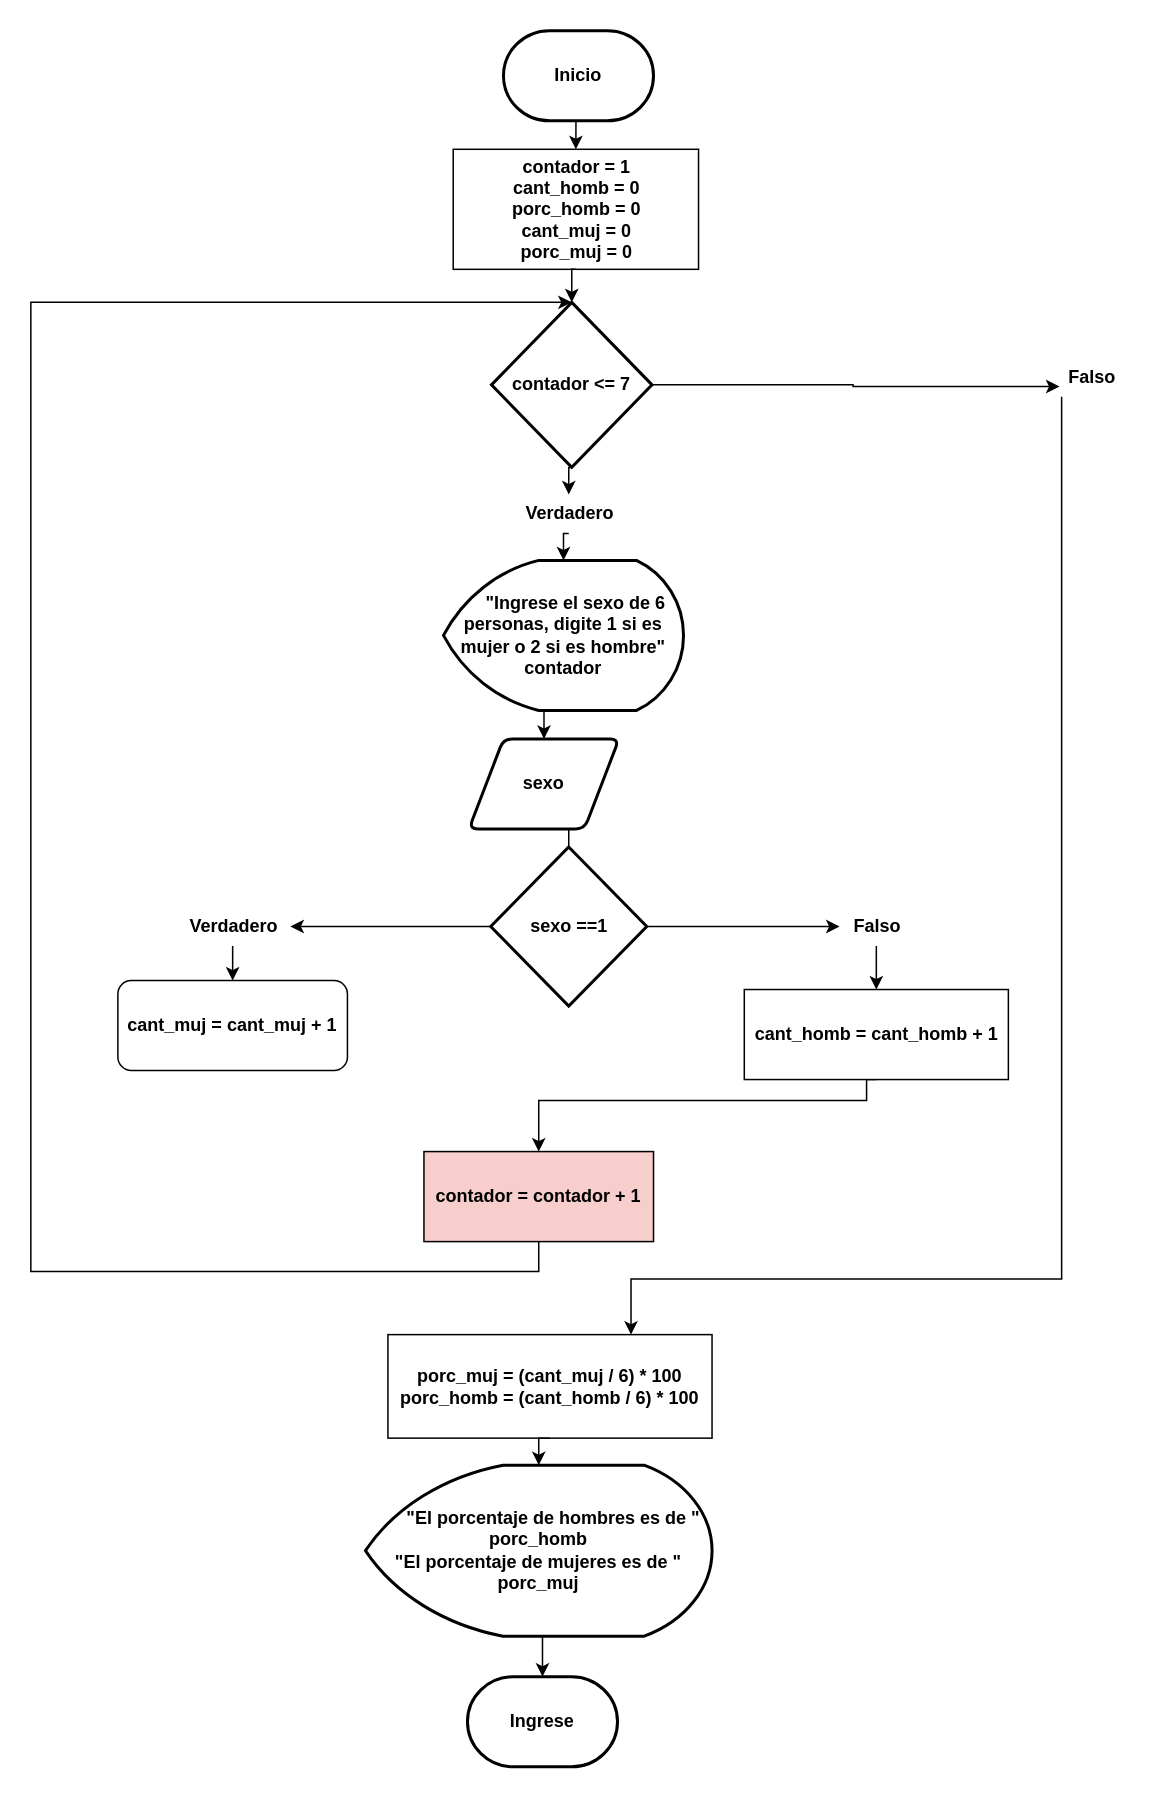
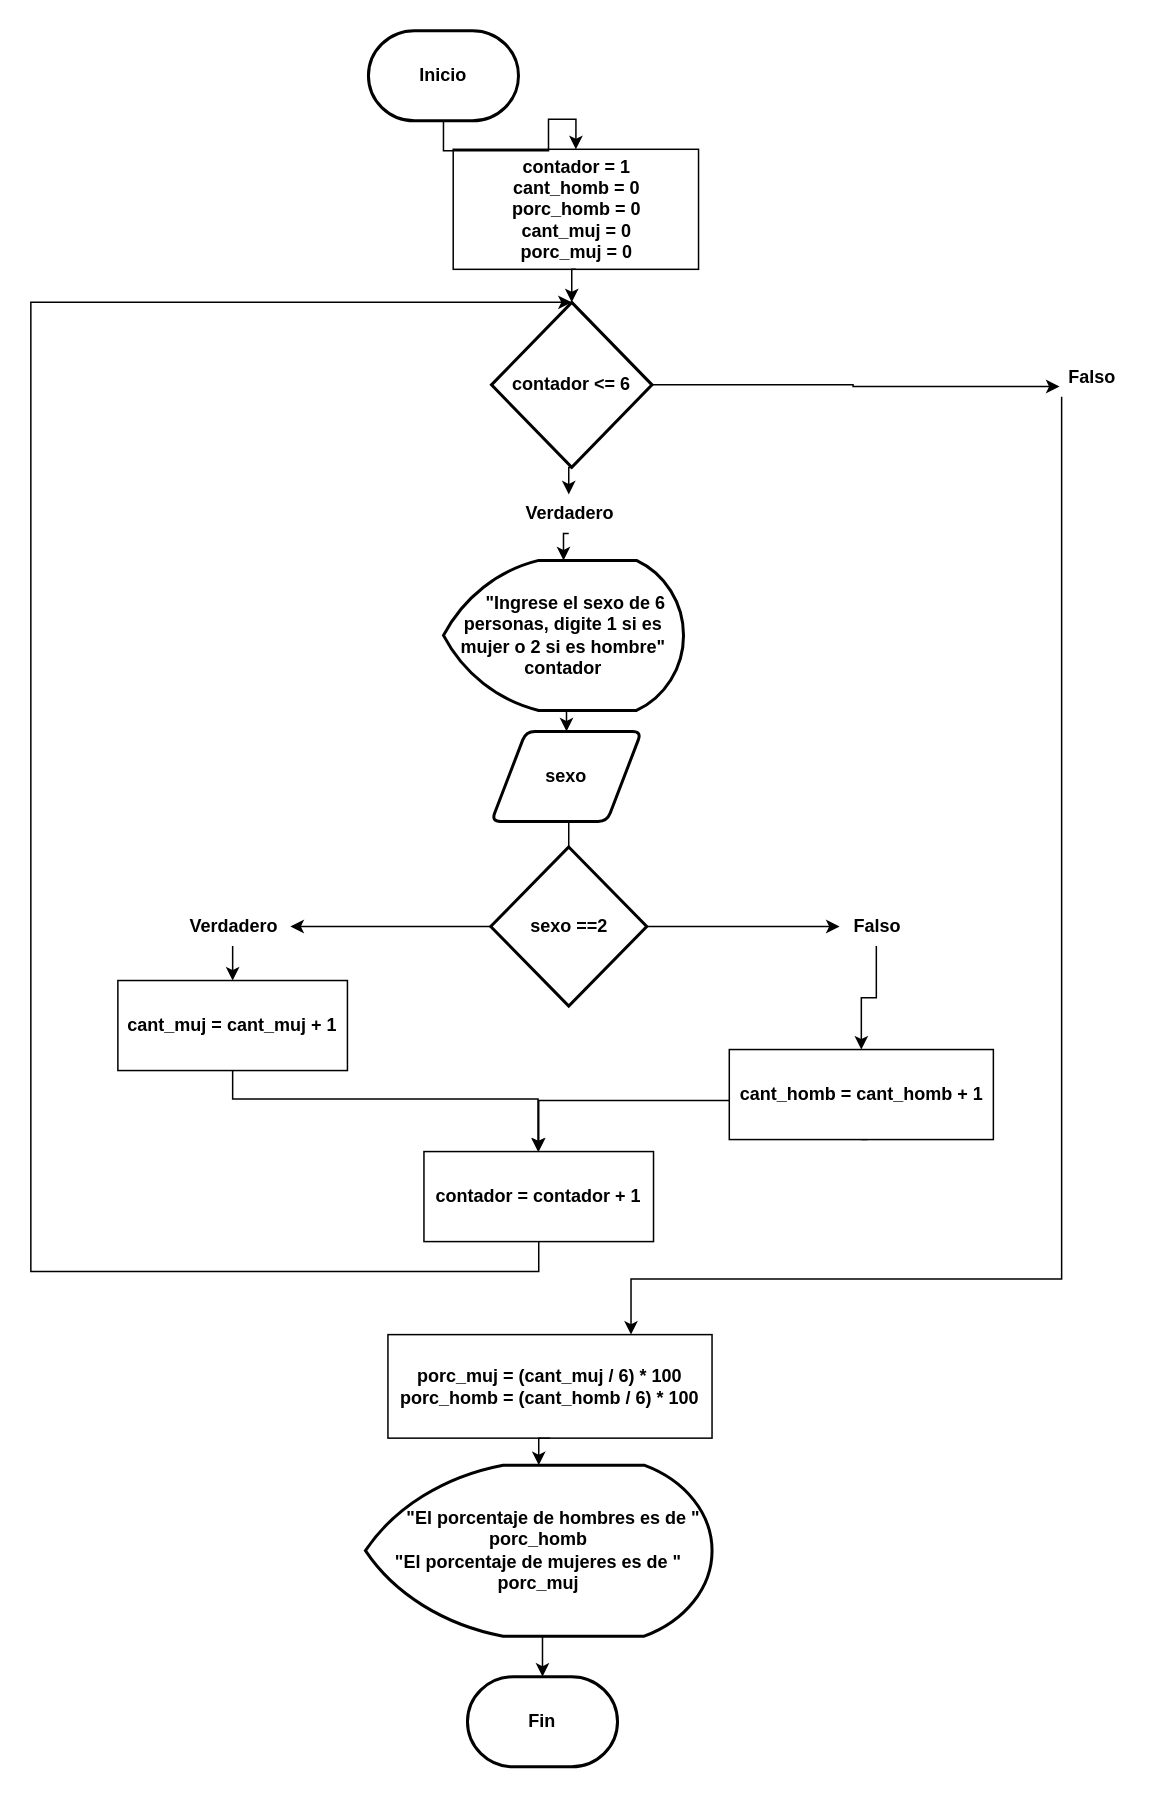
node "Inicio": moved (578, 76) -> (443, 76)
node "contador <= 7": label "contador <= 7" -> "contador <= 6"
node "sexo": moved (544, 784) -> (566, 776)
node "sexo ==1": label "sexo ==1" -> "sexo ==2"
node "cant_muj = cant_muj + 1": shape rounded rectangle -> rectangle
node "cant_homb = cant_homb + 1": moved (876, 1034) -> (861, 1094)
edge "cant_muj = cant_muj + 1" -> "contador = contador + 1": added
node "contador = contador + 1": fillcolor #f8cecc -> #ffffff
node "Ingrese": label "Ingrese" -> "Fin"
